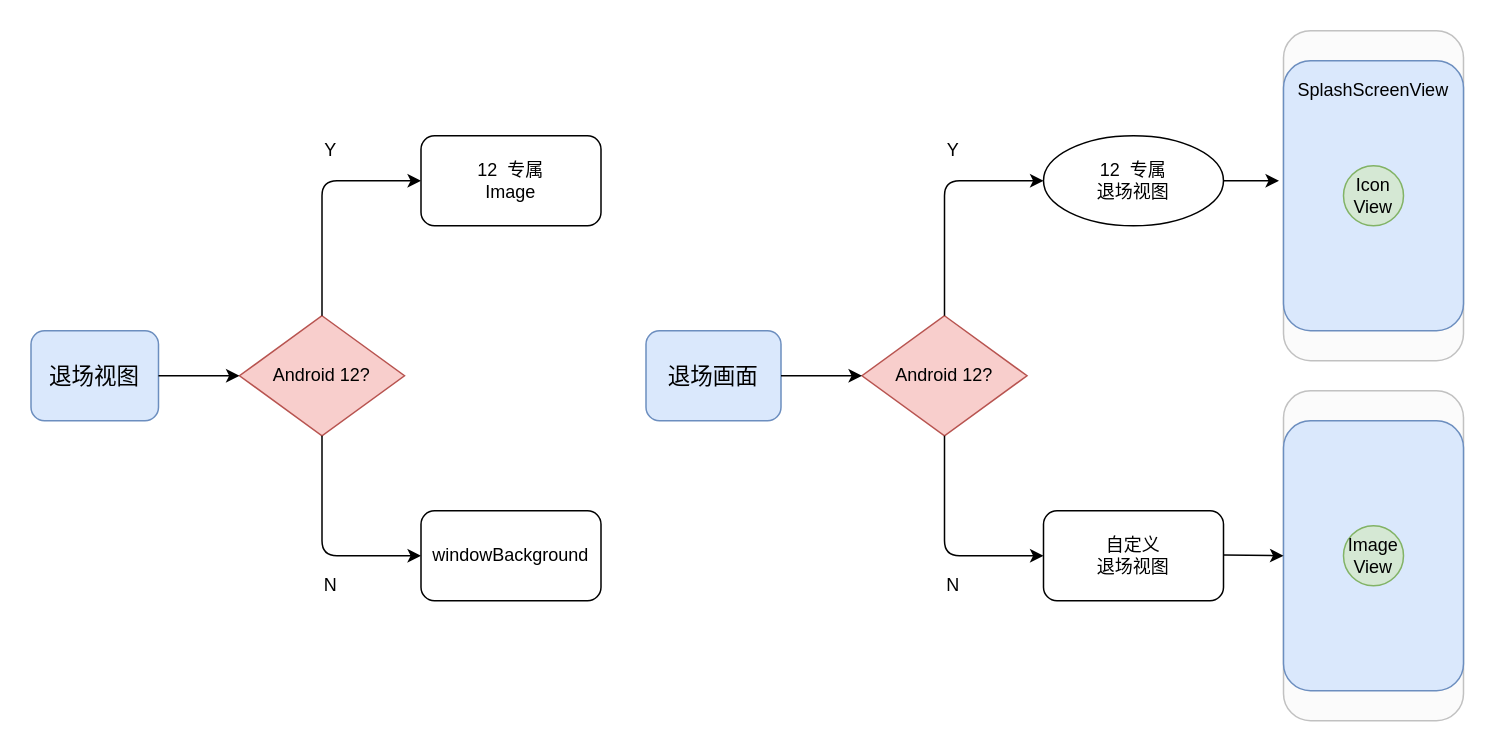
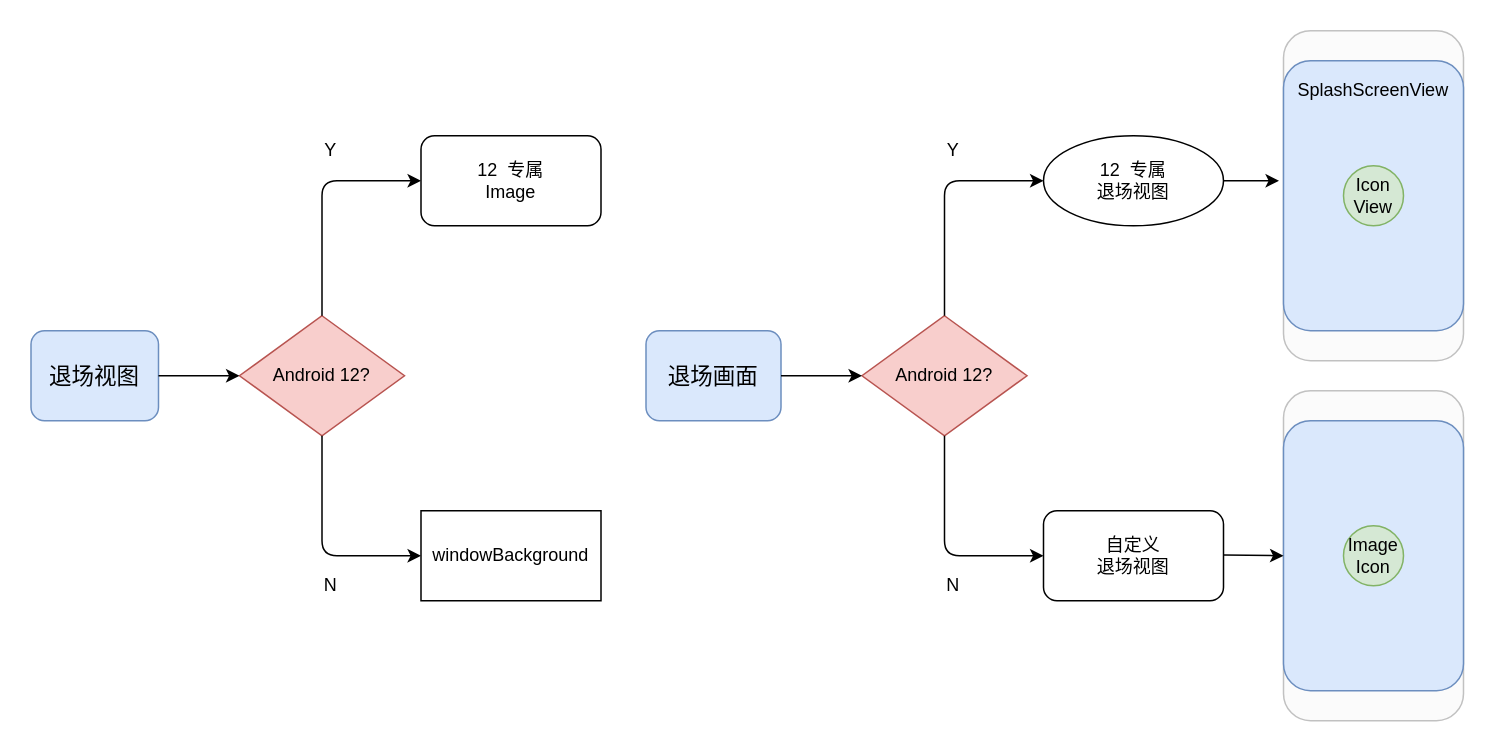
node "windowBackground": shape rounded rectangle -> rectangle
node "Image View": label "Image View" -> "Image Icon"
